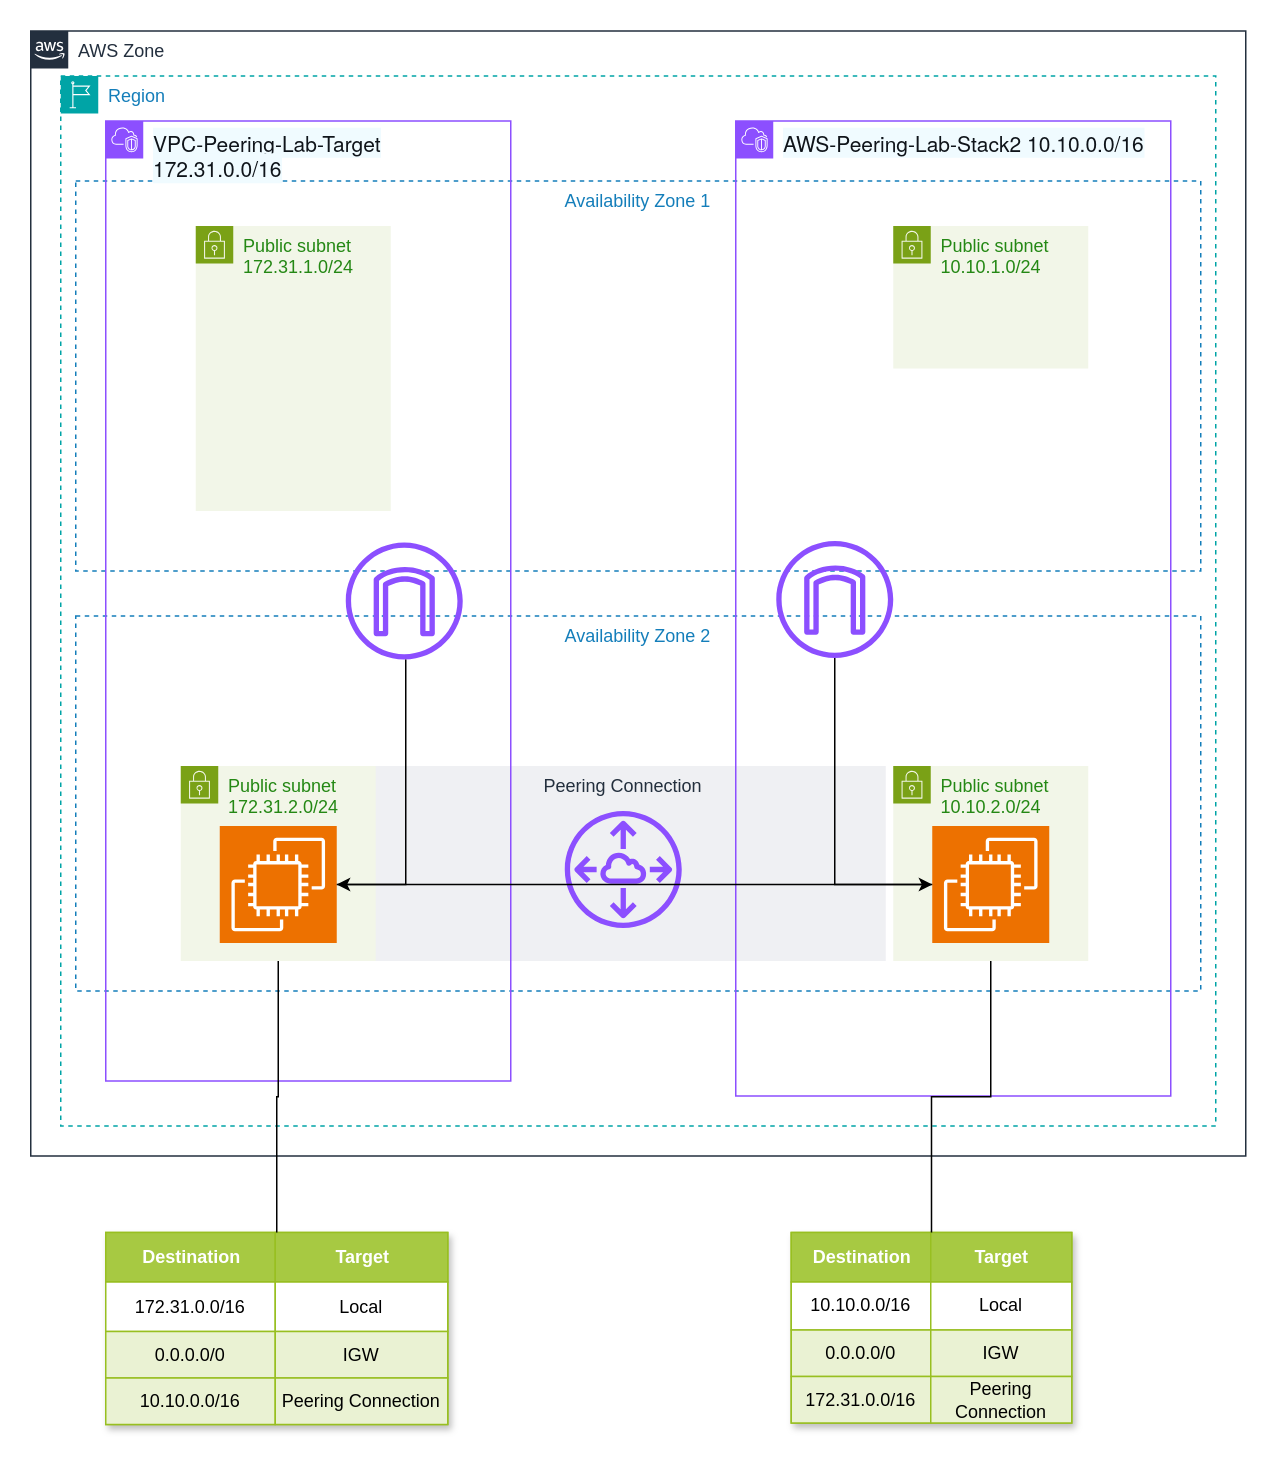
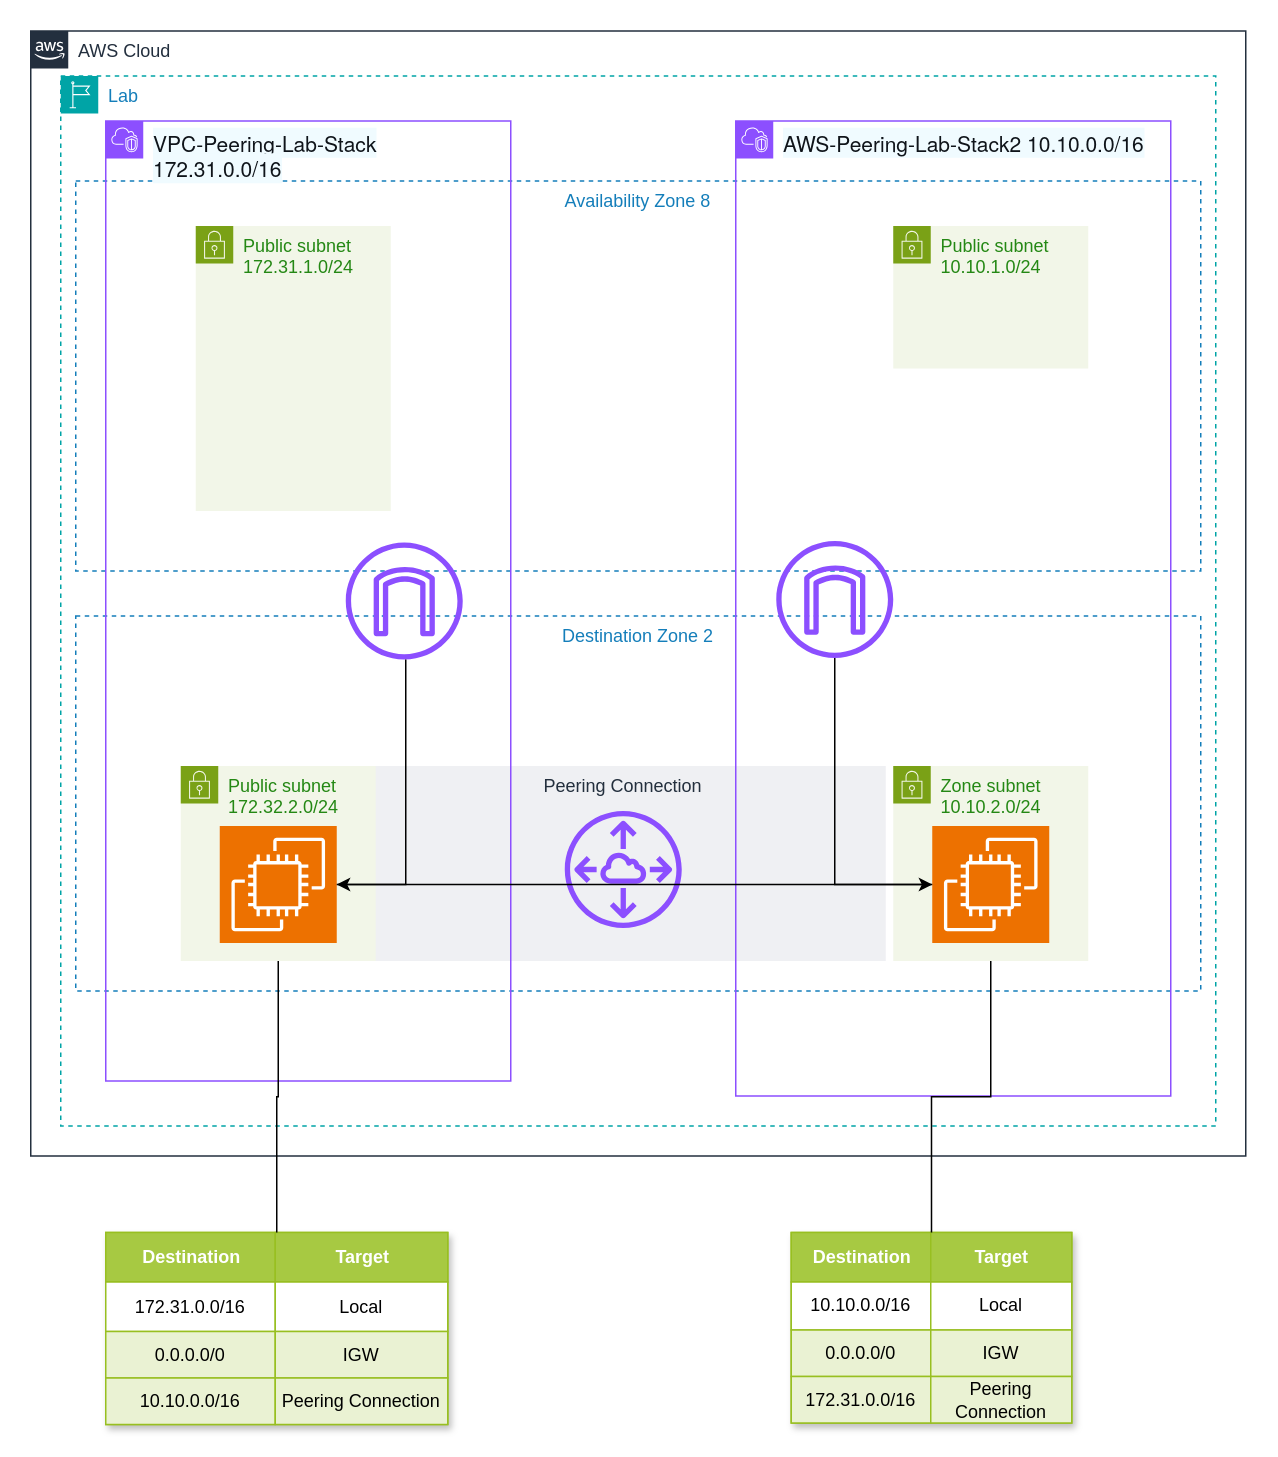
node "AWS Zone": label "AWS Zone" -> "AWS Cloud"
node "Region": label "Region" -> "Lab"
node "VPC-Peering-Lab-Target 172.31.0.0/16": label "VPC-Peering-Lab-Target 172.31.0.0/16" -> "VPC-Peering-Lab-Stack 172.31.0.0/16"
node "Availability Zone 1": label "Availability Zone 1" -> "Availability Zone 8"
node "Availability Zone 2": label "Availability Zone 2" -> "Destination Zone 2"
node "Public subnet 172.31.2.0/24": label "Public subnet 172.31.2.0/24" -> "Public subnet 172.32.2.0/24"
node "Public subnet 10.10.2.0/24": label "Public subnet 10.10.2.0/24" -> "Zone subnet 10.10.2.0/24"
